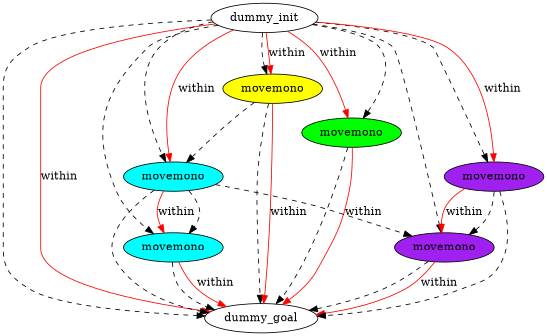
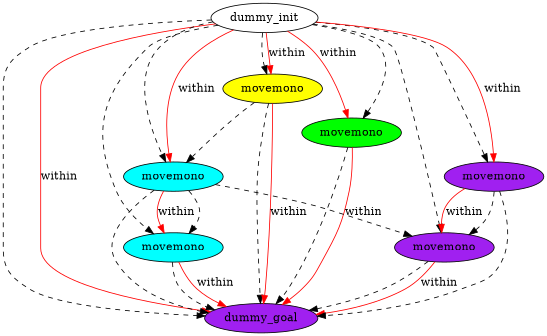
node "dummy_goal": fillcolor white -> purple
